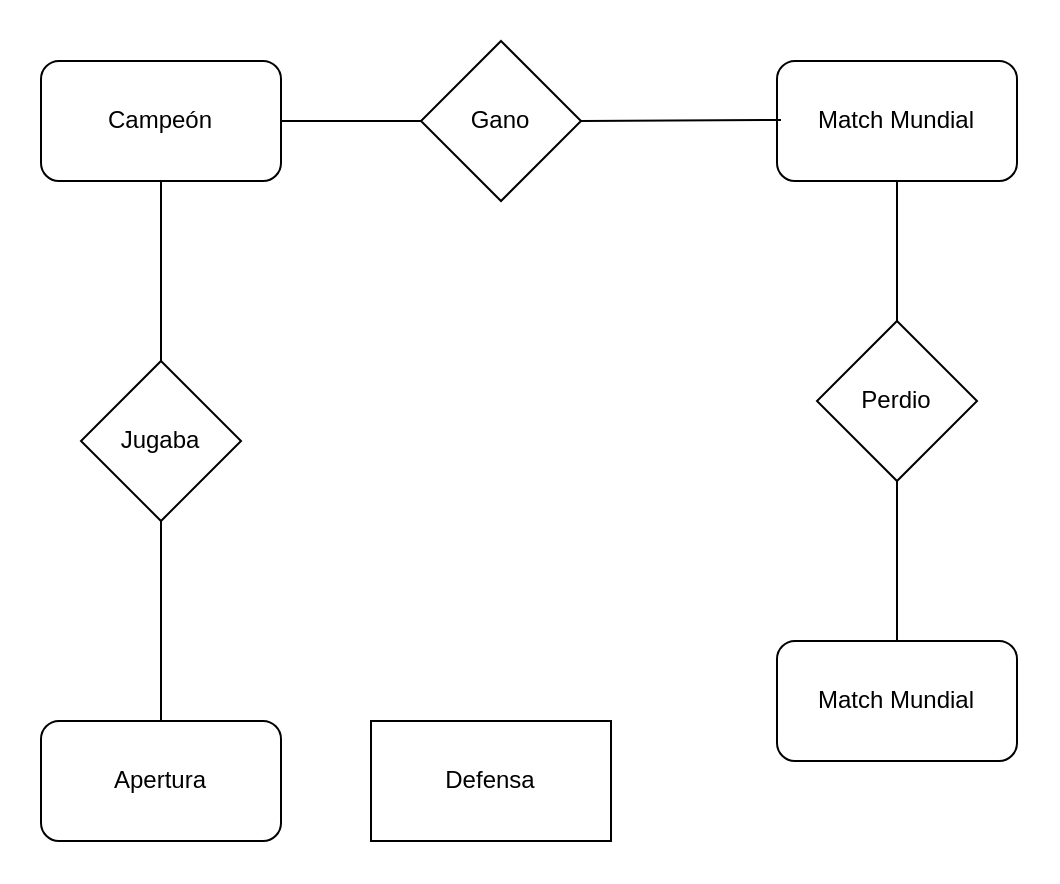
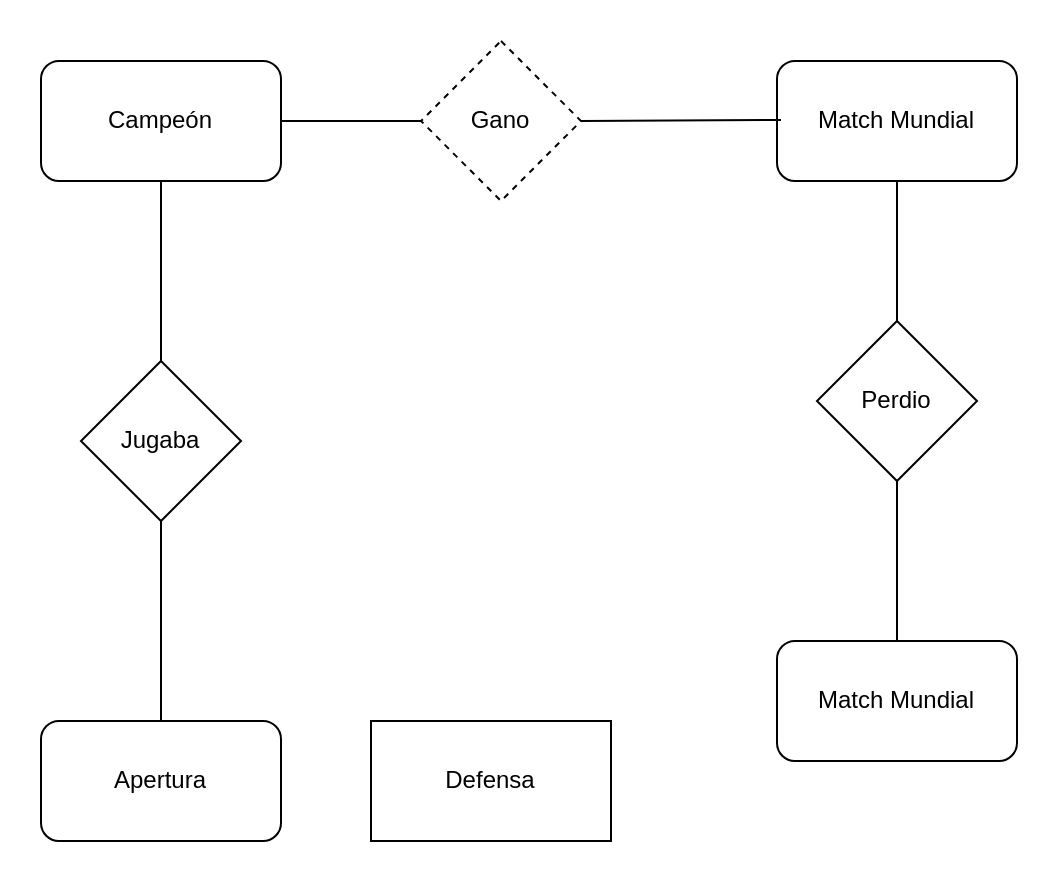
node "Gano": style solid -> dashed
